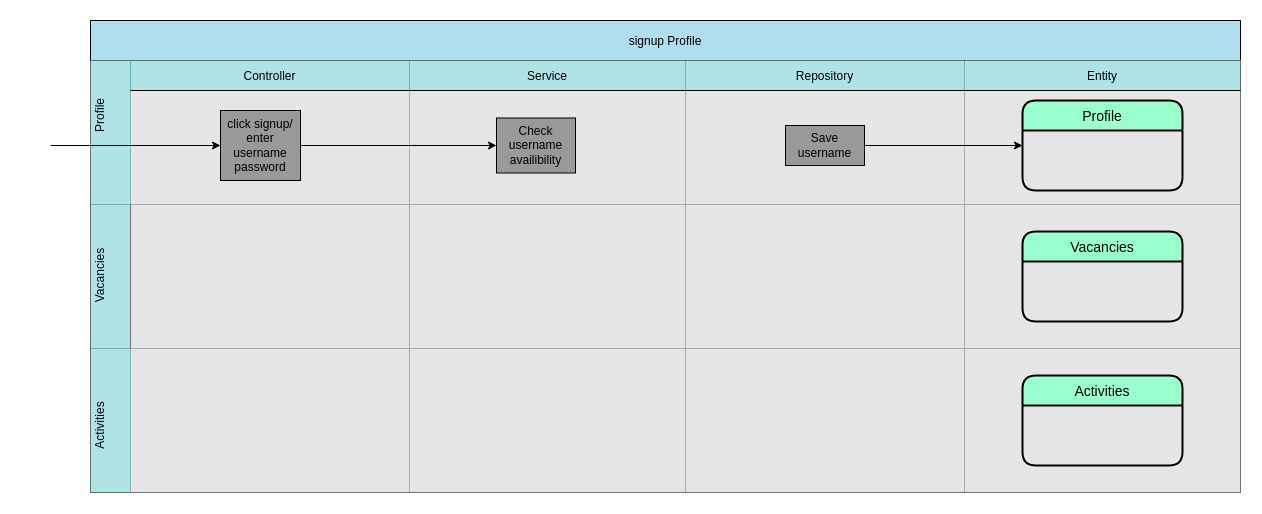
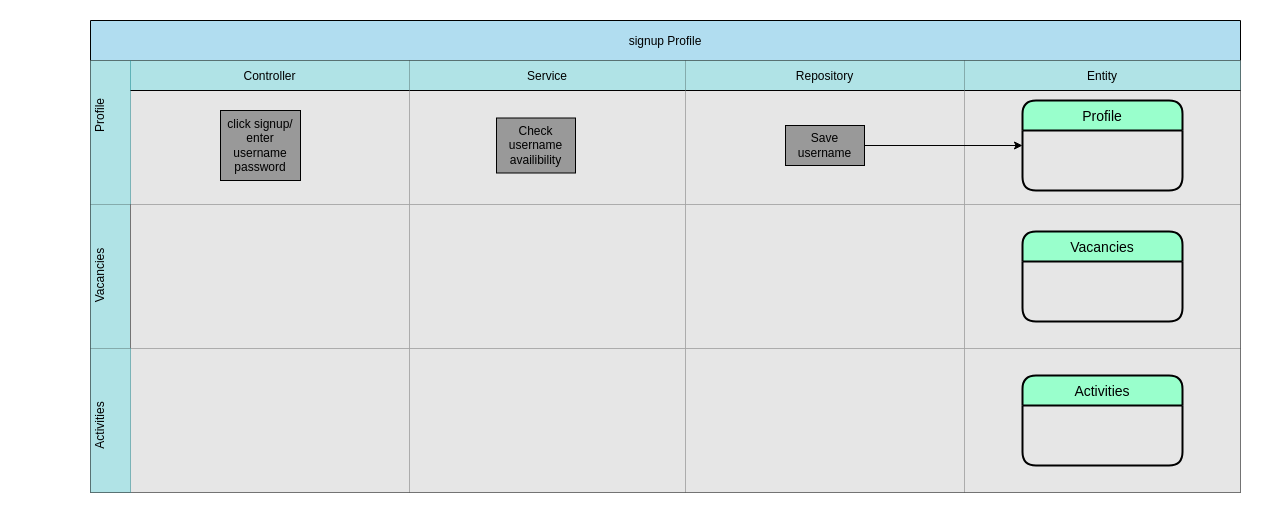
edge "Actor" -> "click signup/ enter username password": removed
edge "click signup/ enter username password" -> "Check username availibility": removed
